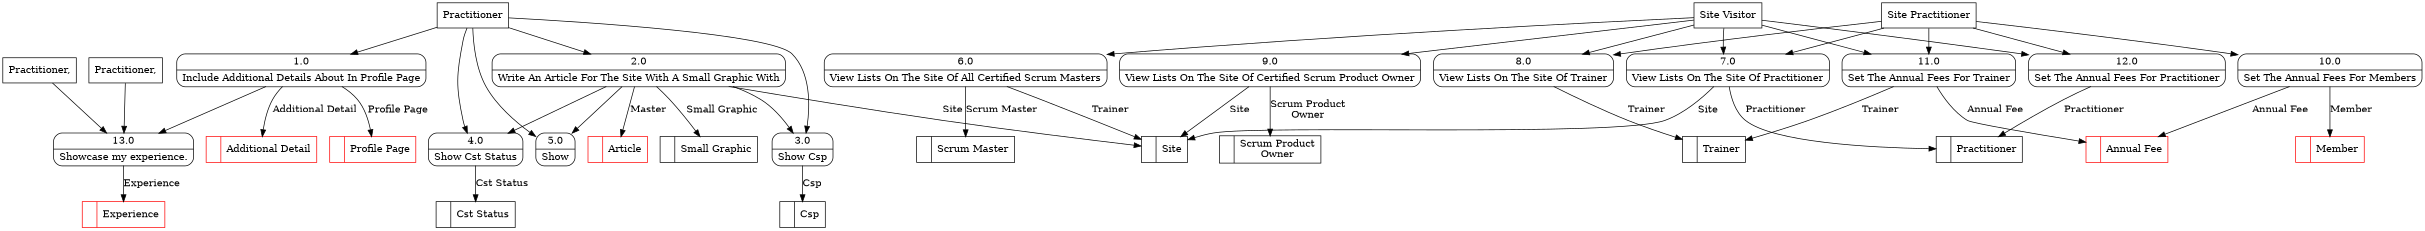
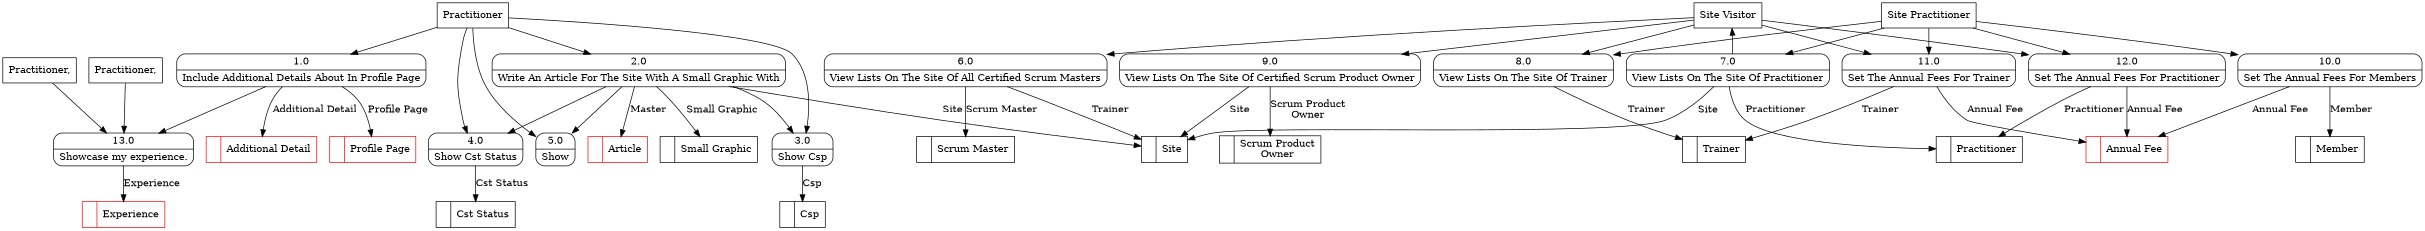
edge "Site Visitor" -> "7.0": reversed
edge "12.0" -> "Annual Fee": added, label "Annual Fee"
node "Member": color red -> black
